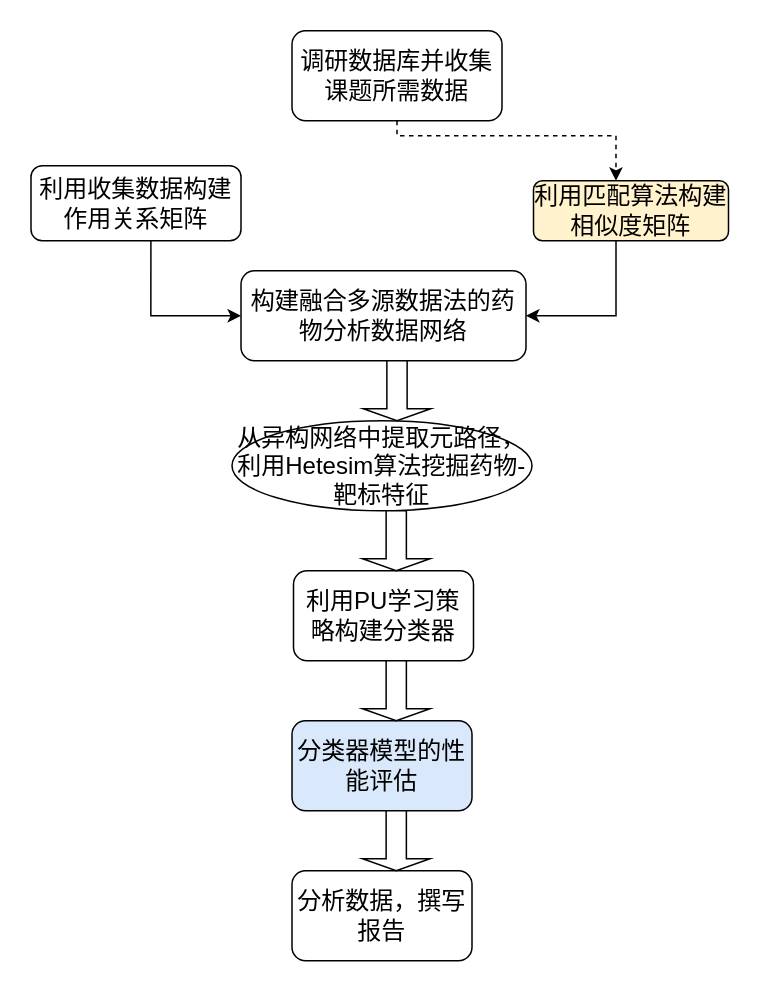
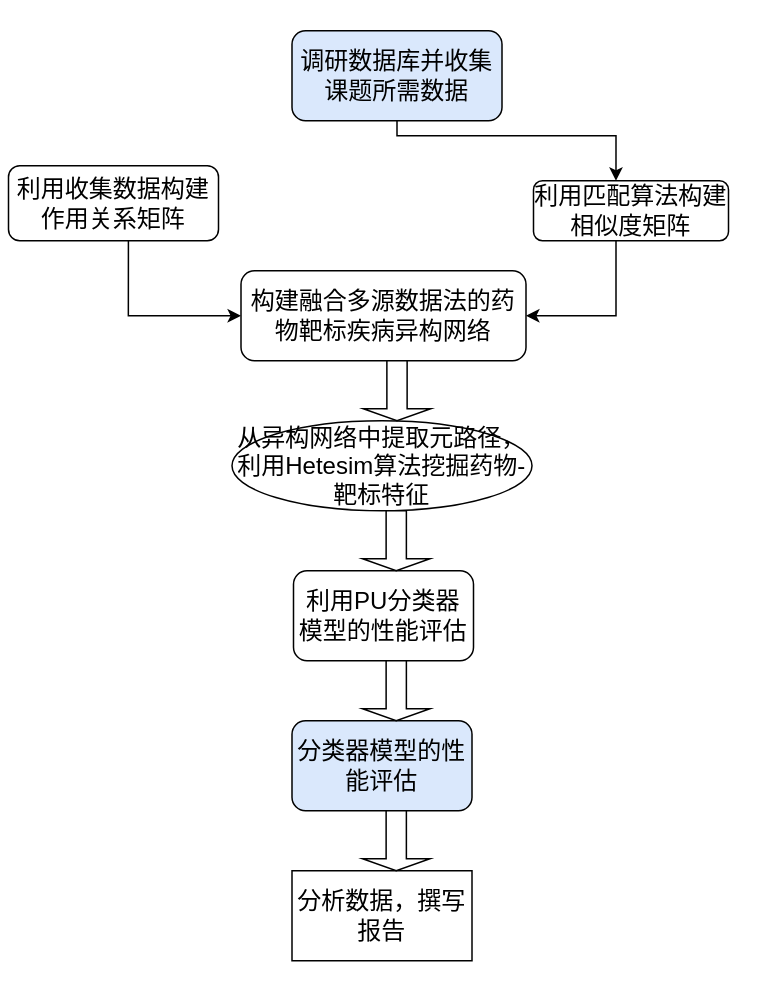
node "调研数据库并收集课题所需数据": fillcolor #ffffff -> #dae8fc
edge "调研数据库并收集课题所需数据" -> "利用匹配算法构建相似度矩阵": style dashed -> solid
node "利用收集数据构建作用关系矩阵": moved (136, 203) -> (113, 203)
node "利用匹配算法构建相似度矩阵": fillcolor #fff2cc -> #ffffff
node "构建融合多源数据法的药物分析数据网络": label "构建融合多源数据法的药物分析数据网络" -> "构建融合多源数据法的药物靶标疾病异构网络"
node "利用PU学习策略构建分类器": label "利用PU学习策略构建分类器" -> "利用PU分类器模型的性能评估"
node "分析数据，撰写报告": shape rounded rectangle -> rectangle
